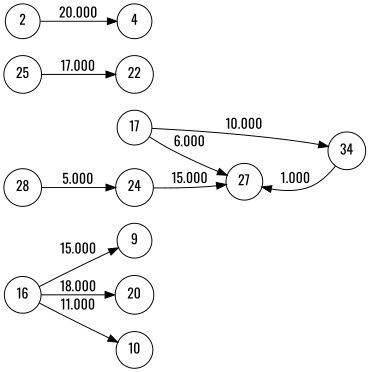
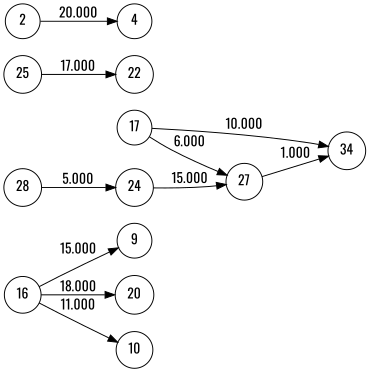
edge "34" -> "27": reversed
